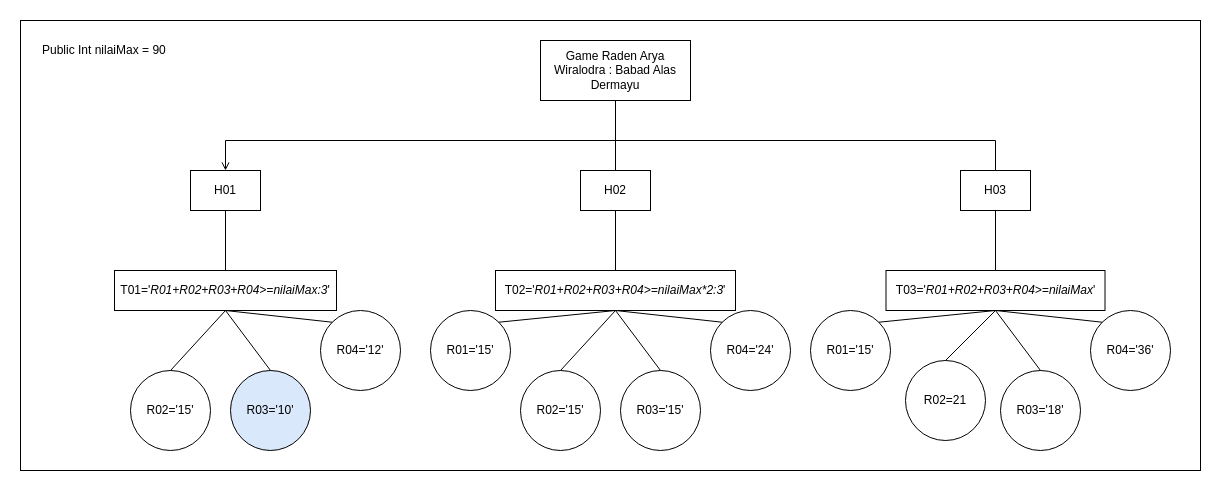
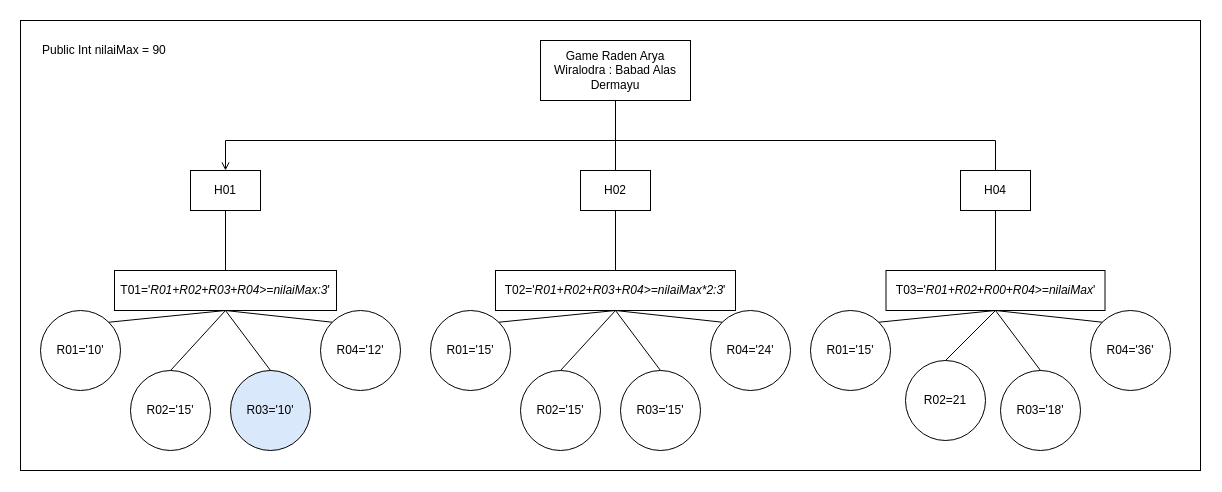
node "H03": label "H03" -> "H04"
node "T03='R01+R02+R03+R04>=nilaiMax'": label "T03='R01+R02+R03+R04>=nilaiMax'" -> "T03='R01+R02+R00+R04>=nilaiMax'"
edge "T01='R01+R02+R03+R04>=nilaiMax:3'" -- "R01='10'": added
node "R01='10'": added
